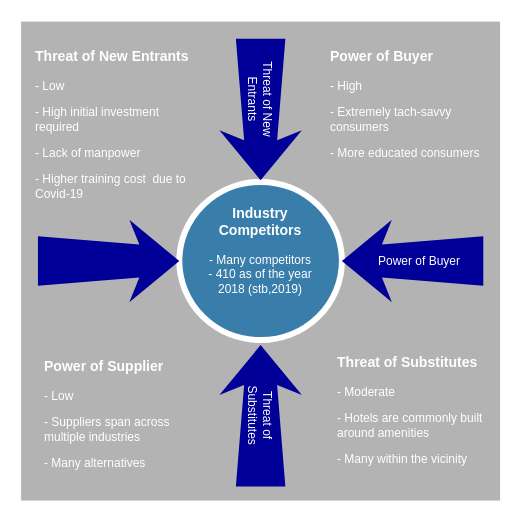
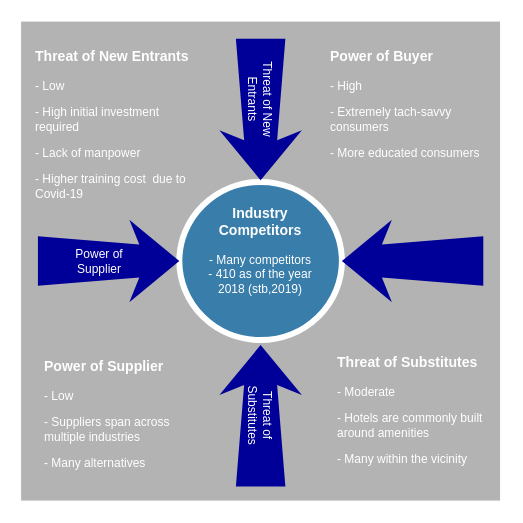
node "Power of Supplier": added
node "Power of Buyer": removed
